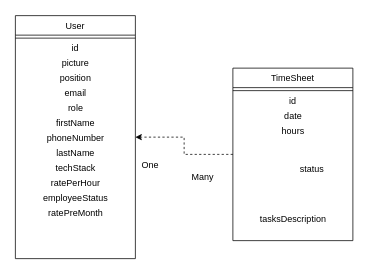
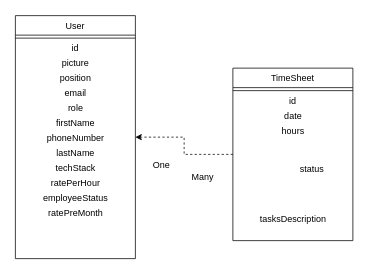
node "One": moved (150, 165) -> (162, 165)
